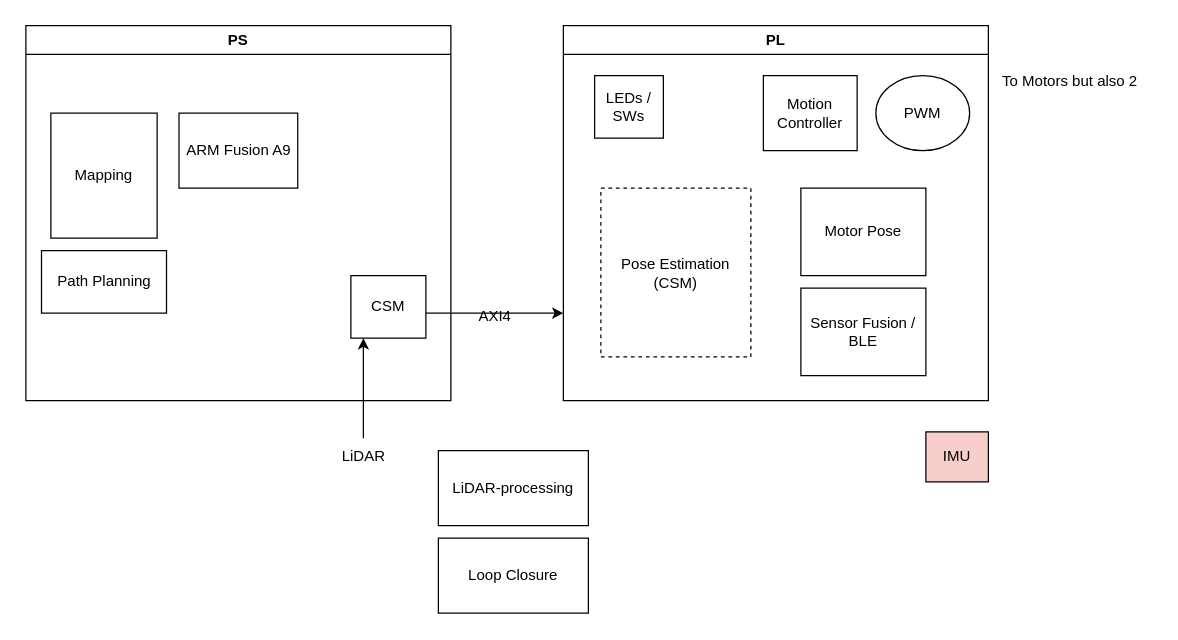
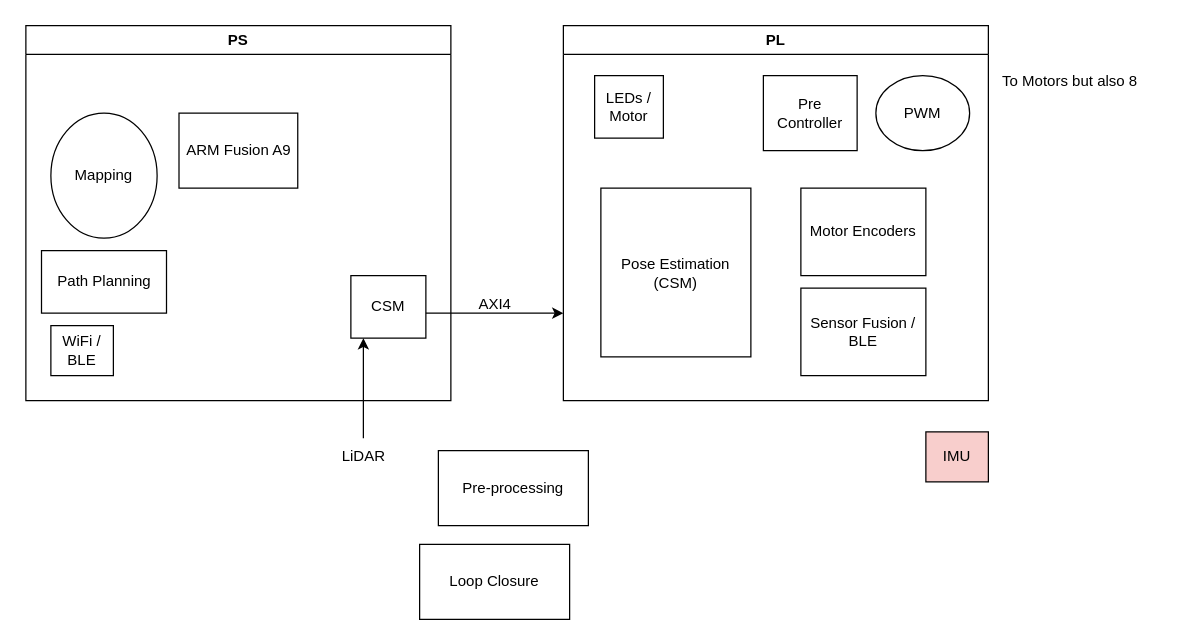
node "To Motors but also 2": label "To Motors but also 2" -> "To Motors but also 8"
node "LEDs / SWs": label "LEDs / SWs" -> "LEDs / Motor"
node "Motion Controller": label "Motion Controller" -> "Pre Controller"
node "Mapping": shape rectangle -> ellipse
node "Motor Pose": label "Motor Pose" -> "Motor Encoders"
node "Pose Estimation (CSM)": style dashed -> solid
node "AXI4": moved (494, 317) -> (494, 304)
node "WiFi / BLE": added
node "LiDAR-processing": label "LiDAR-processing" -> "Pre-processing"
node "Loop Closure": moved (513, 576) -> (494, 582)
